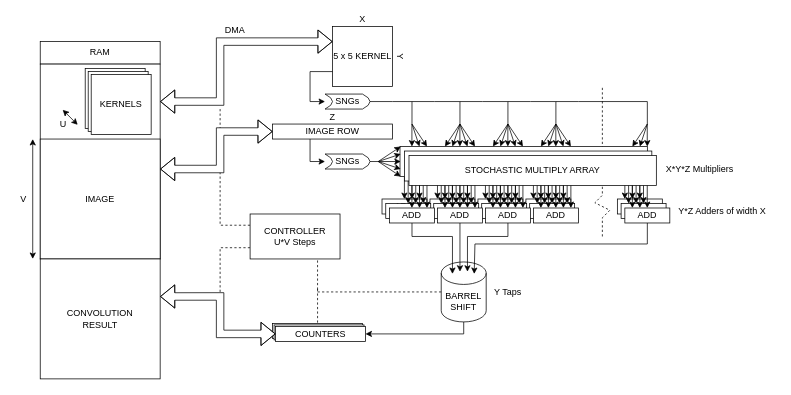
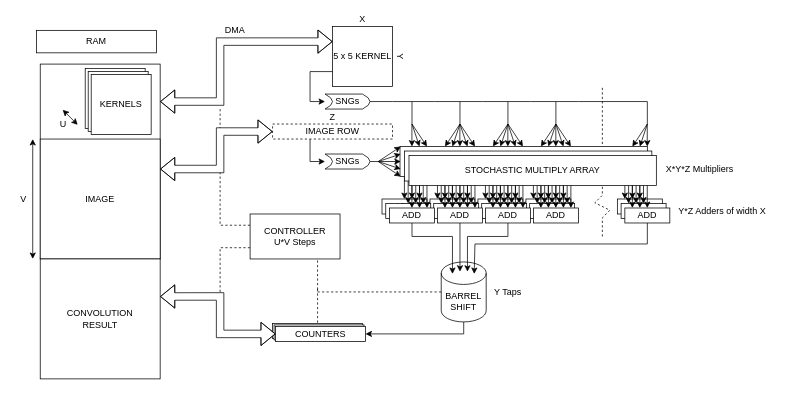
node "RAM": moved (100, 53) -> (96, 42)
node "IMAGE ROW": style solid -> dashed
